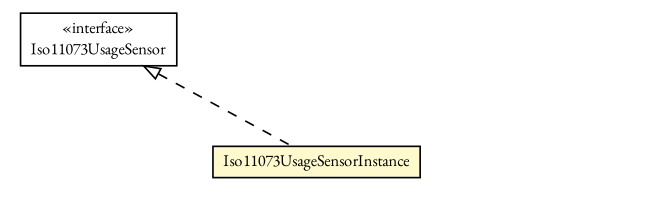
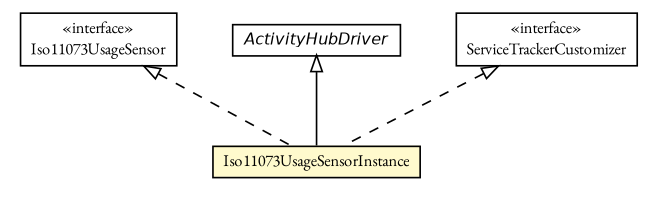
node "ActivityHubDriver": added
node "ServiceTrackerCustomizer": added
